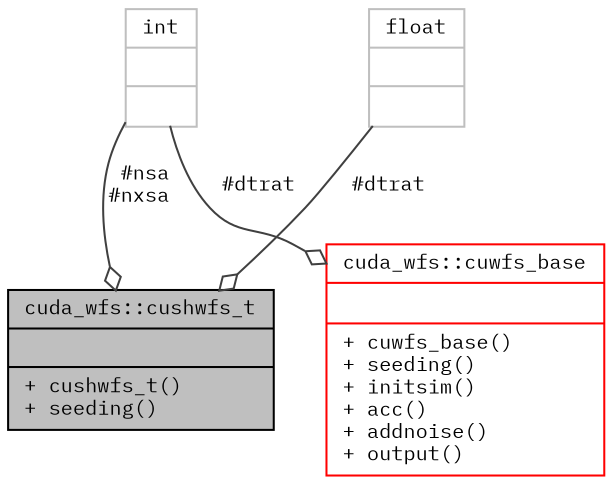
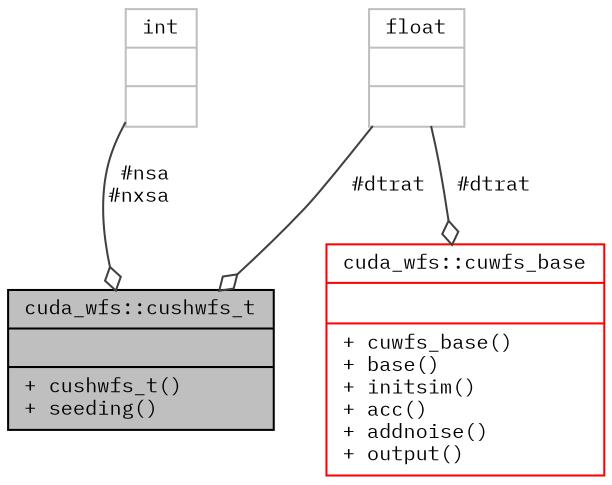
edge "int" -> "cuda_wfs::cuwfs_base": now "float" -> "cuda_wfs::cuwfs_base"
node "cuda_wfs::cuwfs_base": text "+ seeding()" -> "+ base()"
